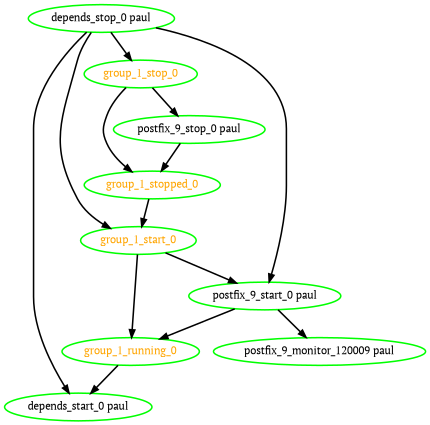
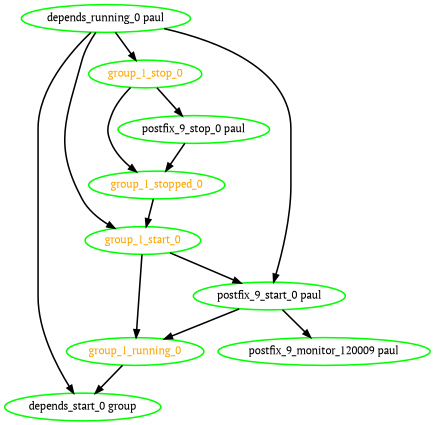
node "depends_stop_0 paul": label "depends_stop_0 paul" -> "depends_running_0 paul"
node "depends_start_0 paul": label "depends_start_0 paul" -> "depends_start_0 group"
